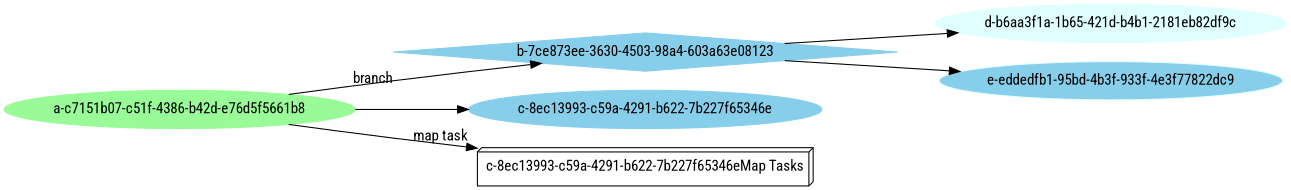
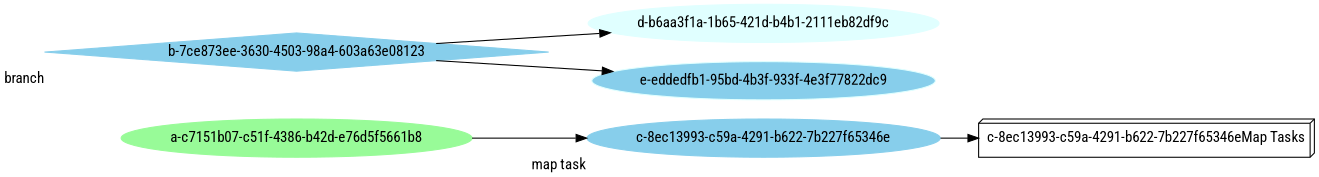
node "d-b6aa3f1a-1b65-421d-b4b1-2181eb82df9c": label "d-b6aa3f1a-1b65-421d-b4b1-2181eb82df9c" -> "d-b6aa3f1a-1b65-421d-b4b1-2111eb82df9c"
edge "a-c7151b07-c51f-4386-b42d-e76d5f5661b8" -> "b-7ce873ee-3630-4503-98a4-603a63e08123 branch": removed
edge "a-c7151b07-c51f-4386-b42d-e76d5f5661b8" -> "c-8ec13993-c59a-4291-b622-7b227f65346eMap Tasks": now "c-8ec13993-c59a-4291-b622-7b227f65346e map task" -> "c-8ec13993-c59a-4291-b622-7b227f65346eMap Tasks"
